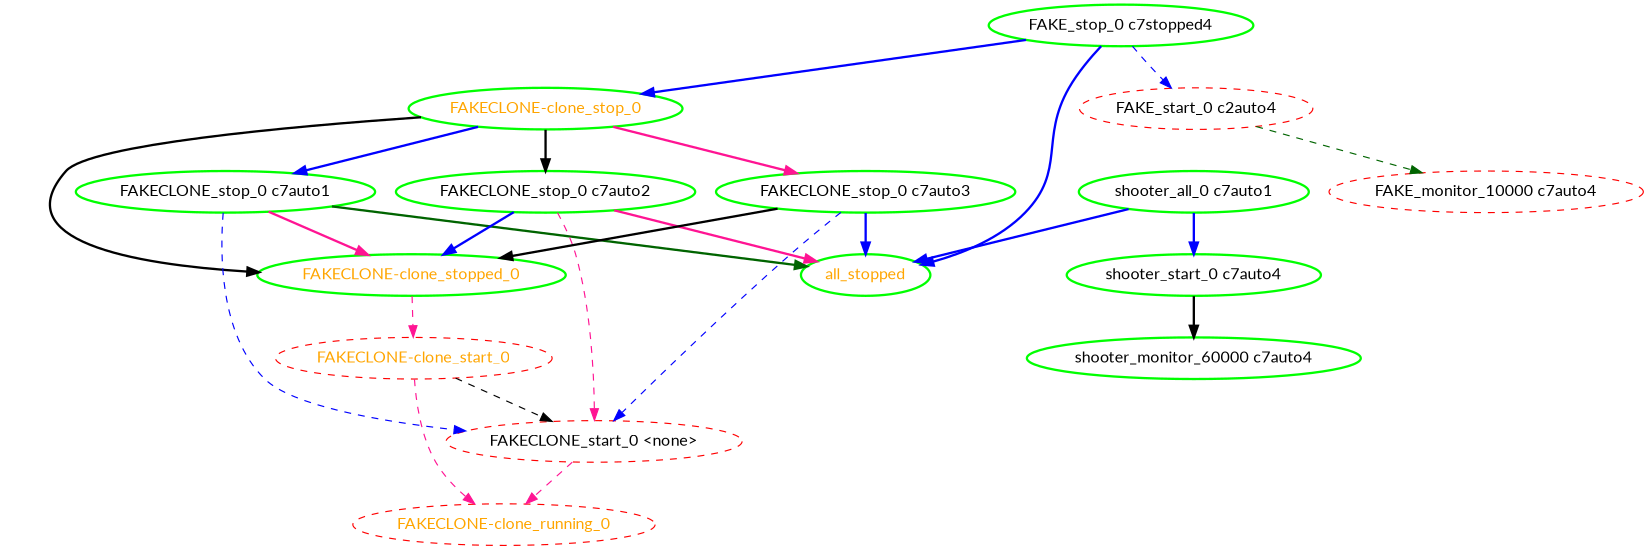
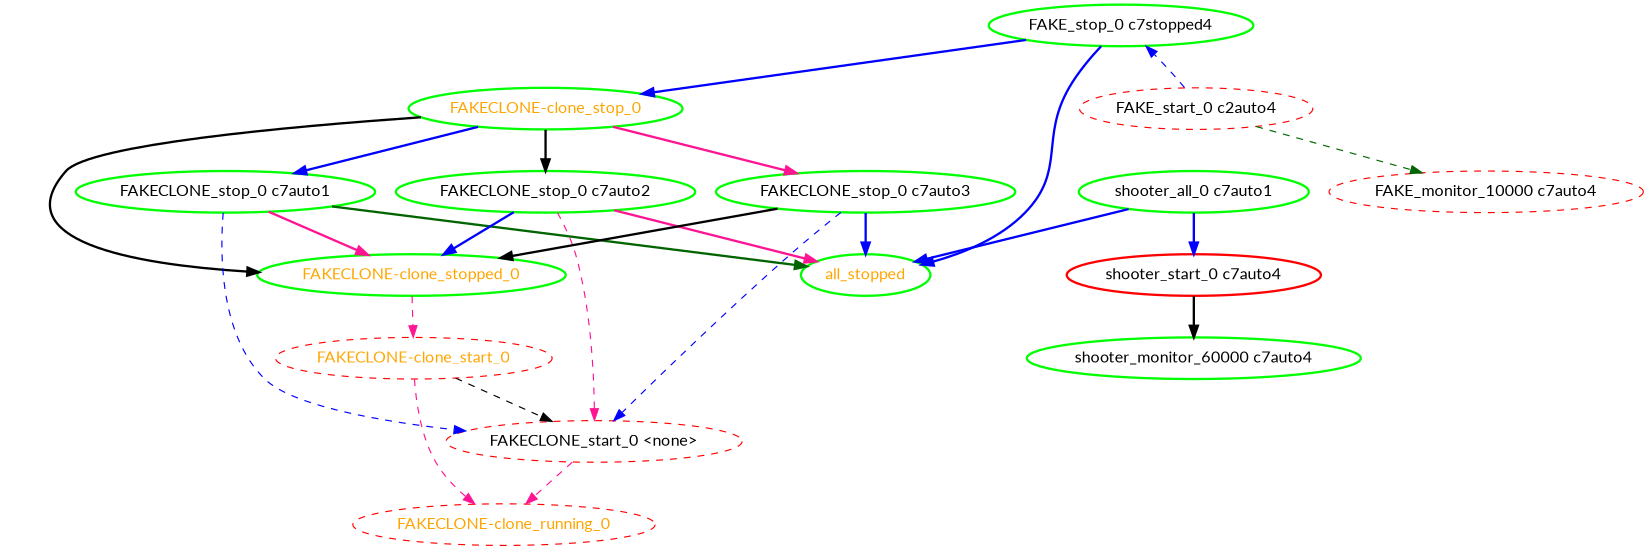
edge "FAKE_stop_0 c7stopped4" -> "FAKE_start_0 c2auto4": reversed
node "shooter_start_0 c7auto4": color green -> red
